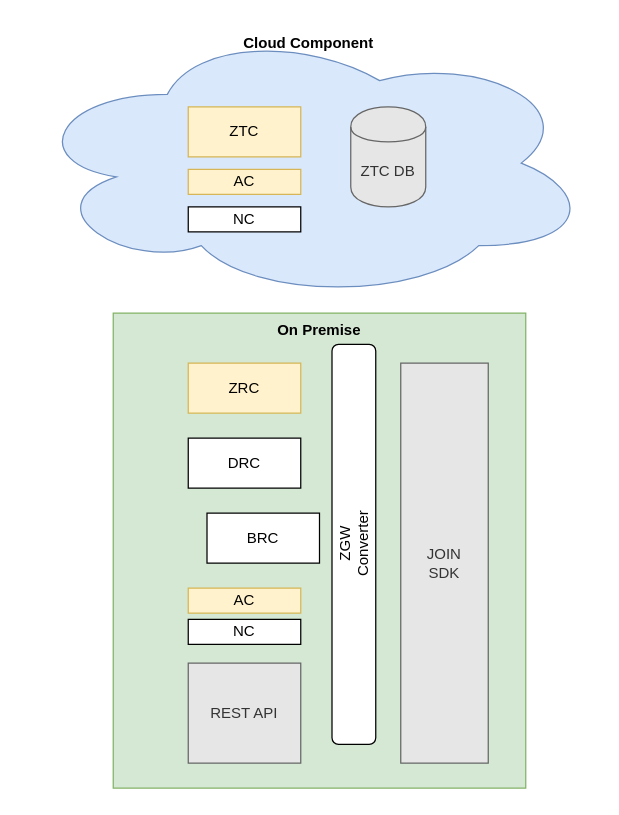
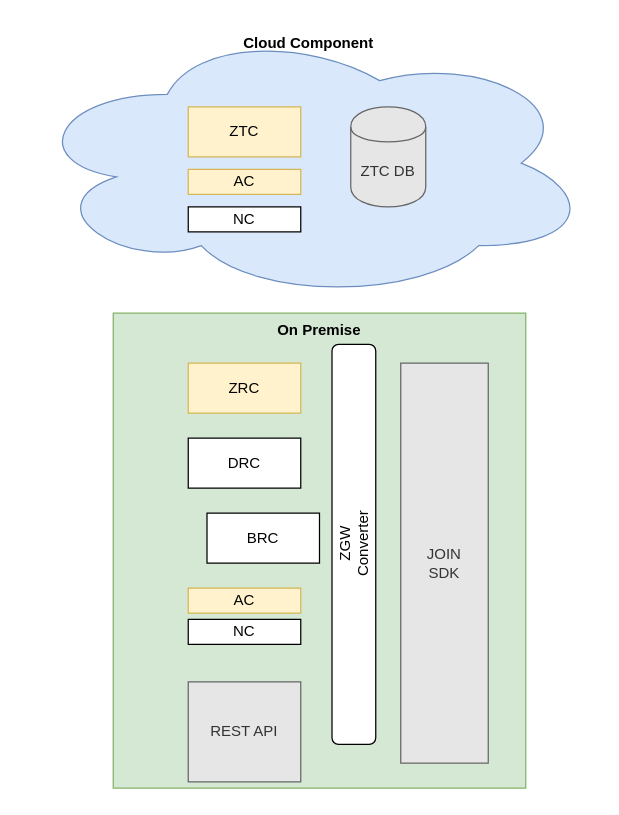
node "REST API": moved (244, 713) -> (244, 732)
